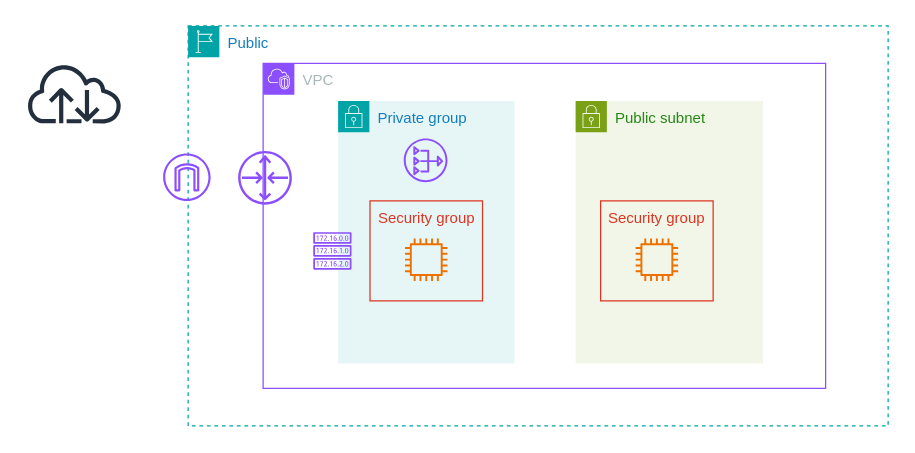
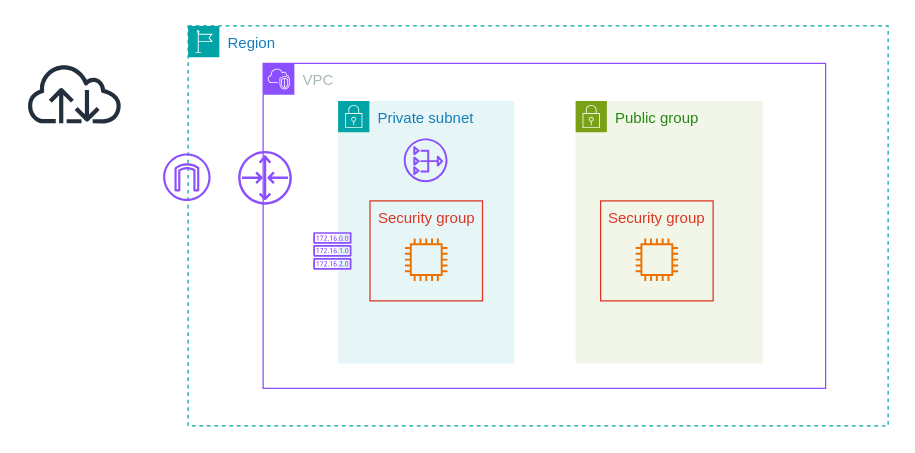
node "Public": label "Public" -> "Region"
node "Private group": label "Private group" -> "Private subnet"
node "Public subnet": label "Public subnet" -> "Public group"
